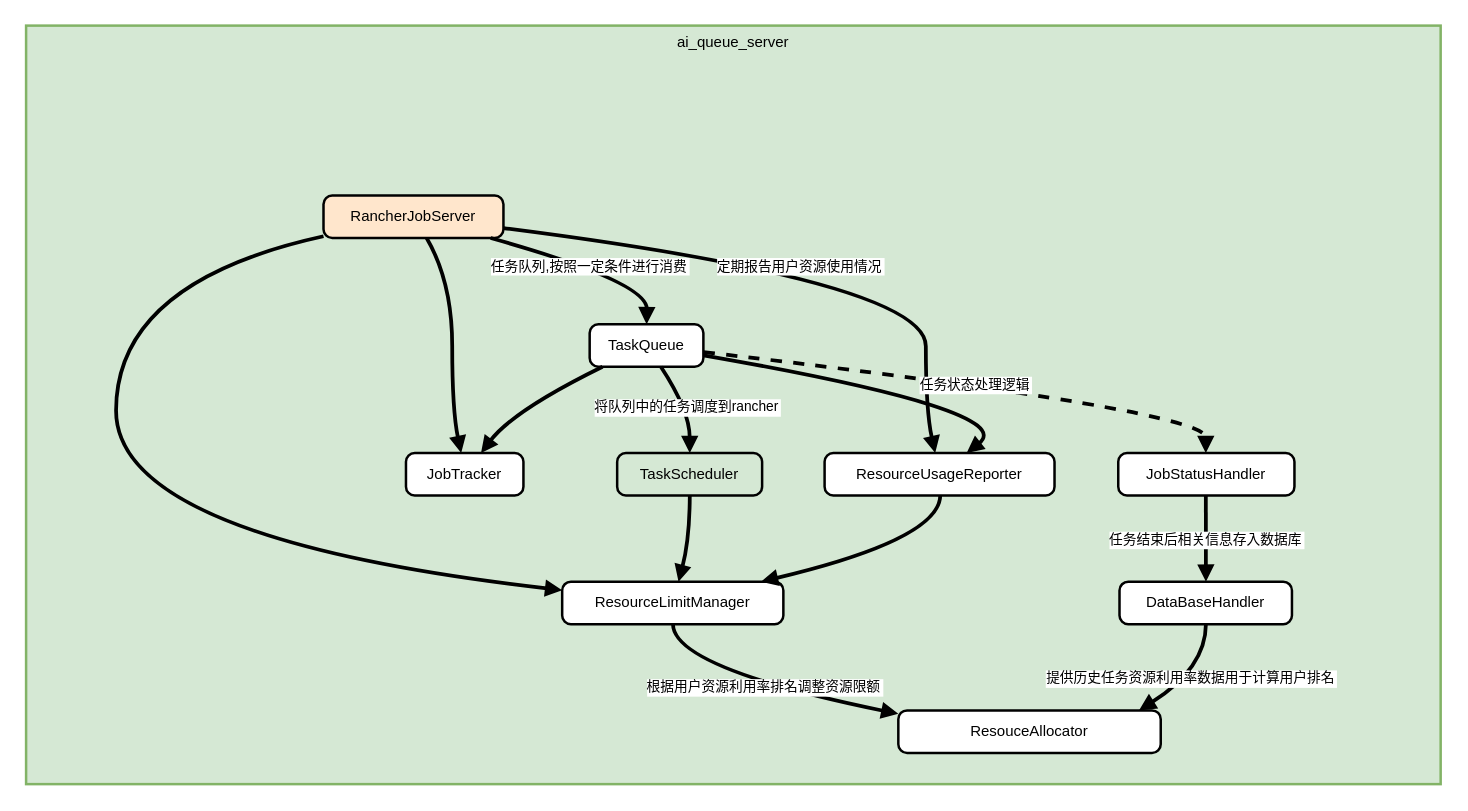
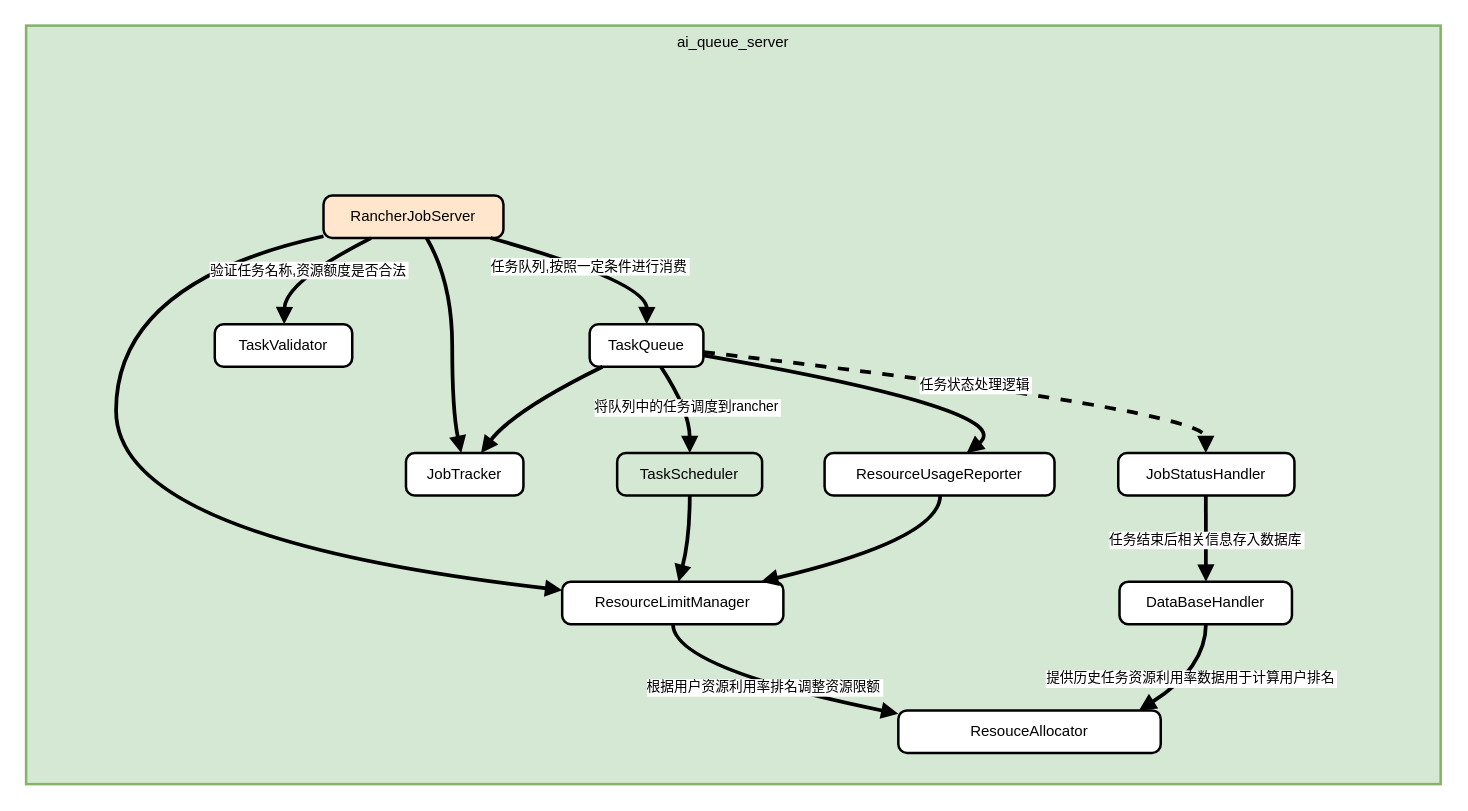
edge "RancherJobServer" -> "ResourceUsageReporter": removed, label "定期报告用户资源使用情况"
edge "RancherJobServer" -> "TaskValidator": added, label "验证任务名称,资源额度是否合法"
node "TaskValidator": added
